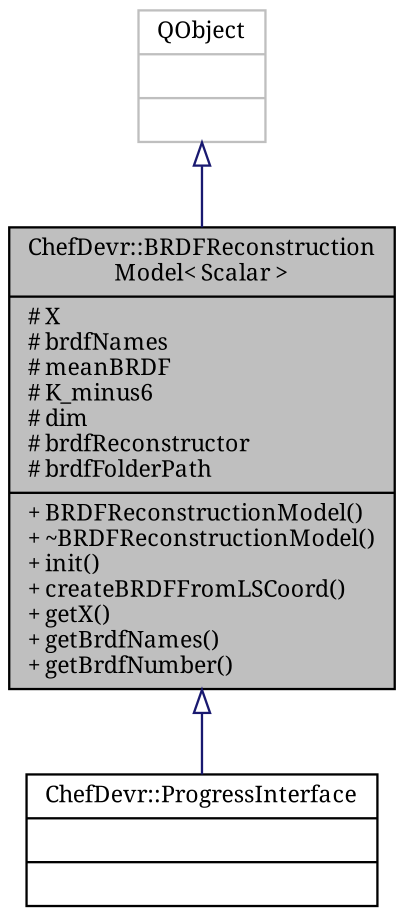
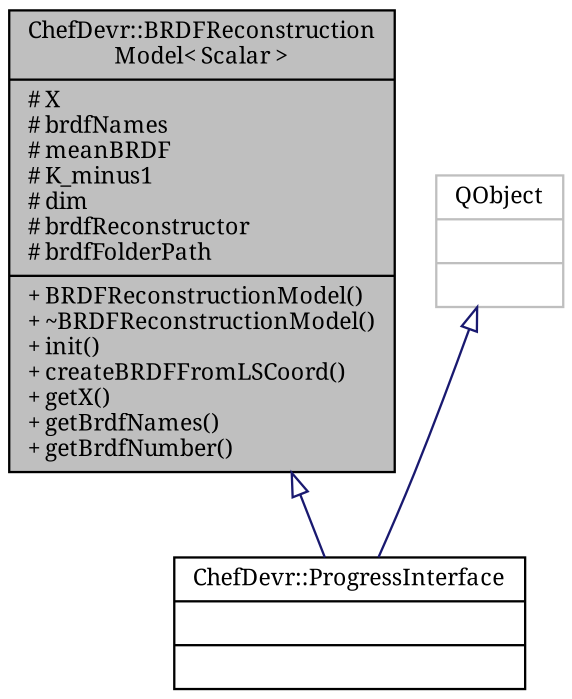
edge "ChefDevr::BRDFReconstruction" -> "QObject": now "ChefDevr::ProgressInterface" -> "QObject"
node "ChefDevr::BRDFReconstruction": text "# K_minus6" -> "# K_minus1"
